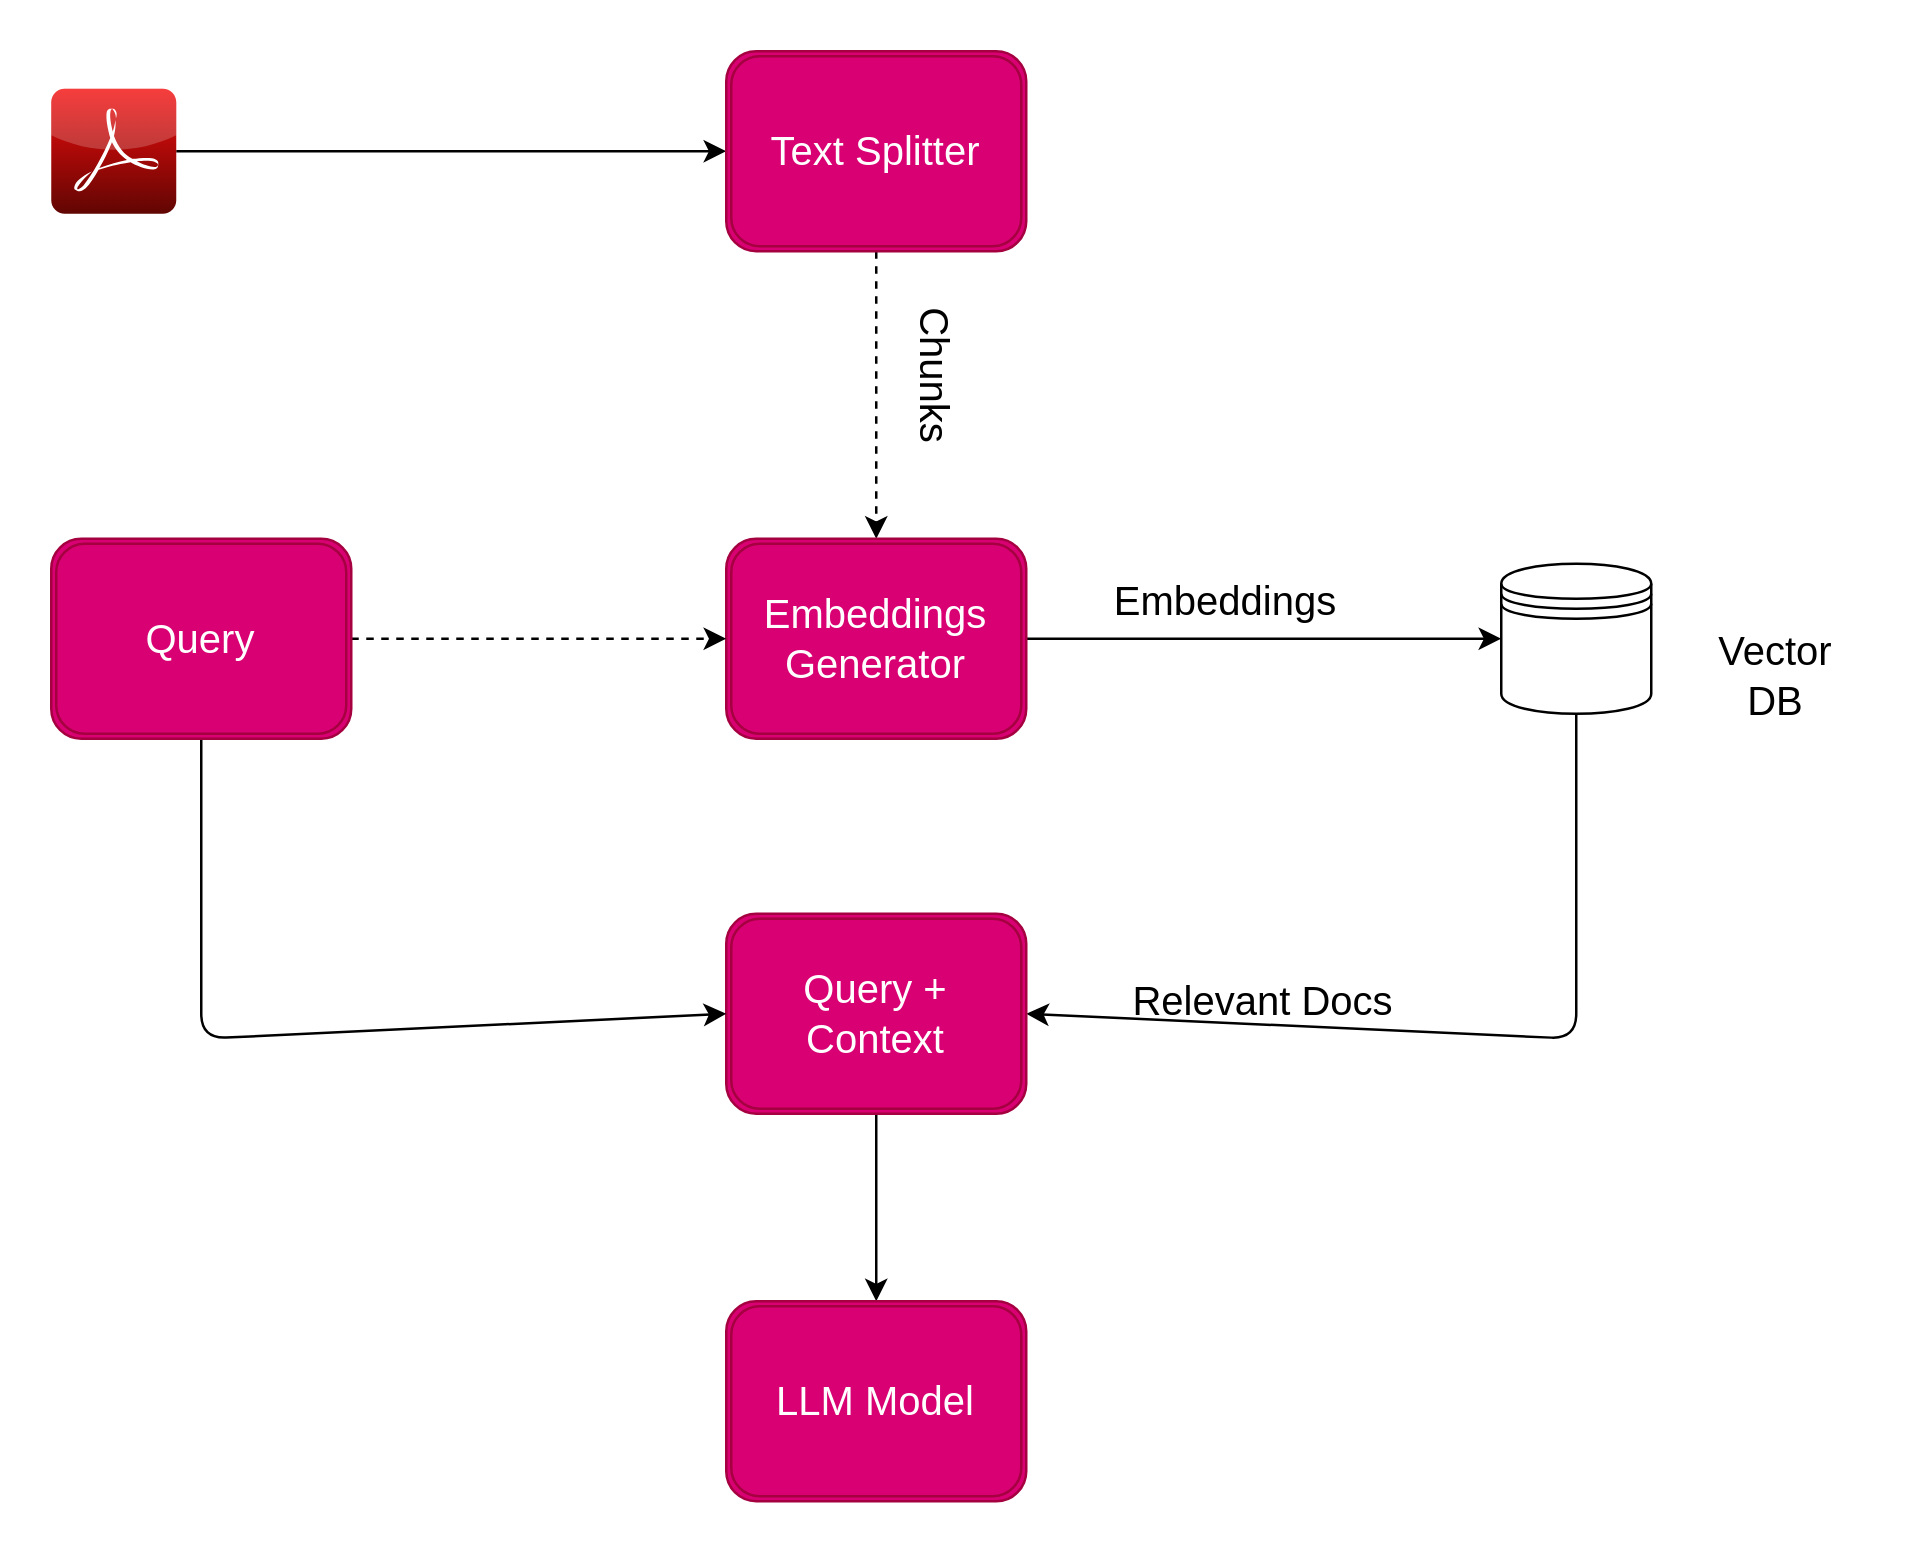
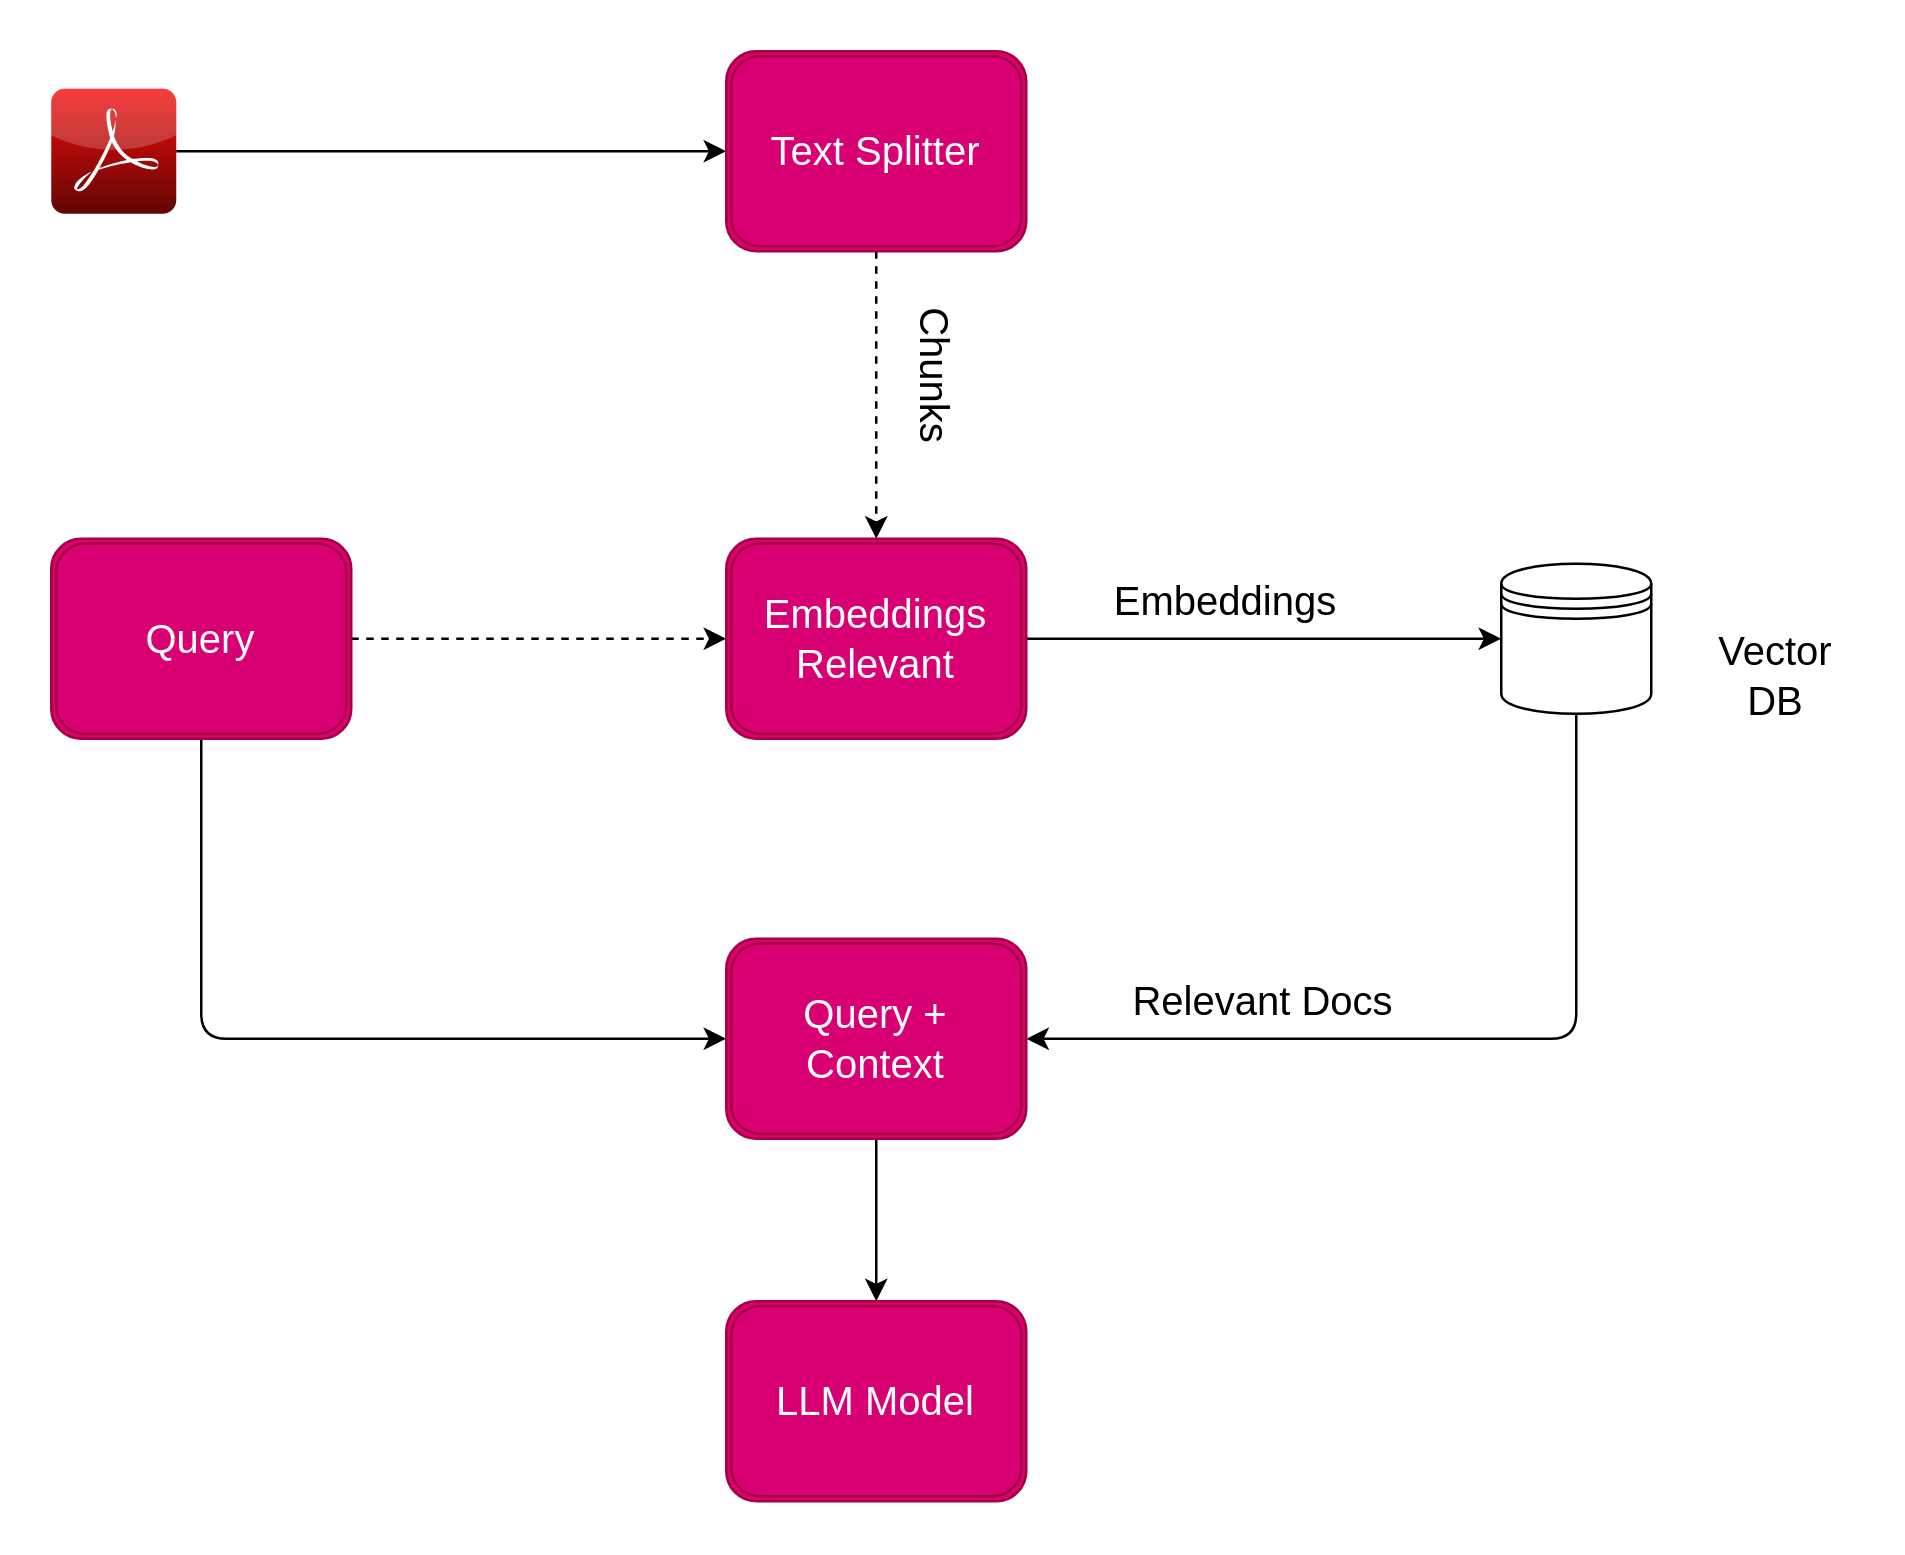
node "Embeddings Generator": label "Embeddings Generator" -> "Embeddings Relevant"
node "Query + Context": moved (876, 1014) -> (876, 1039)
